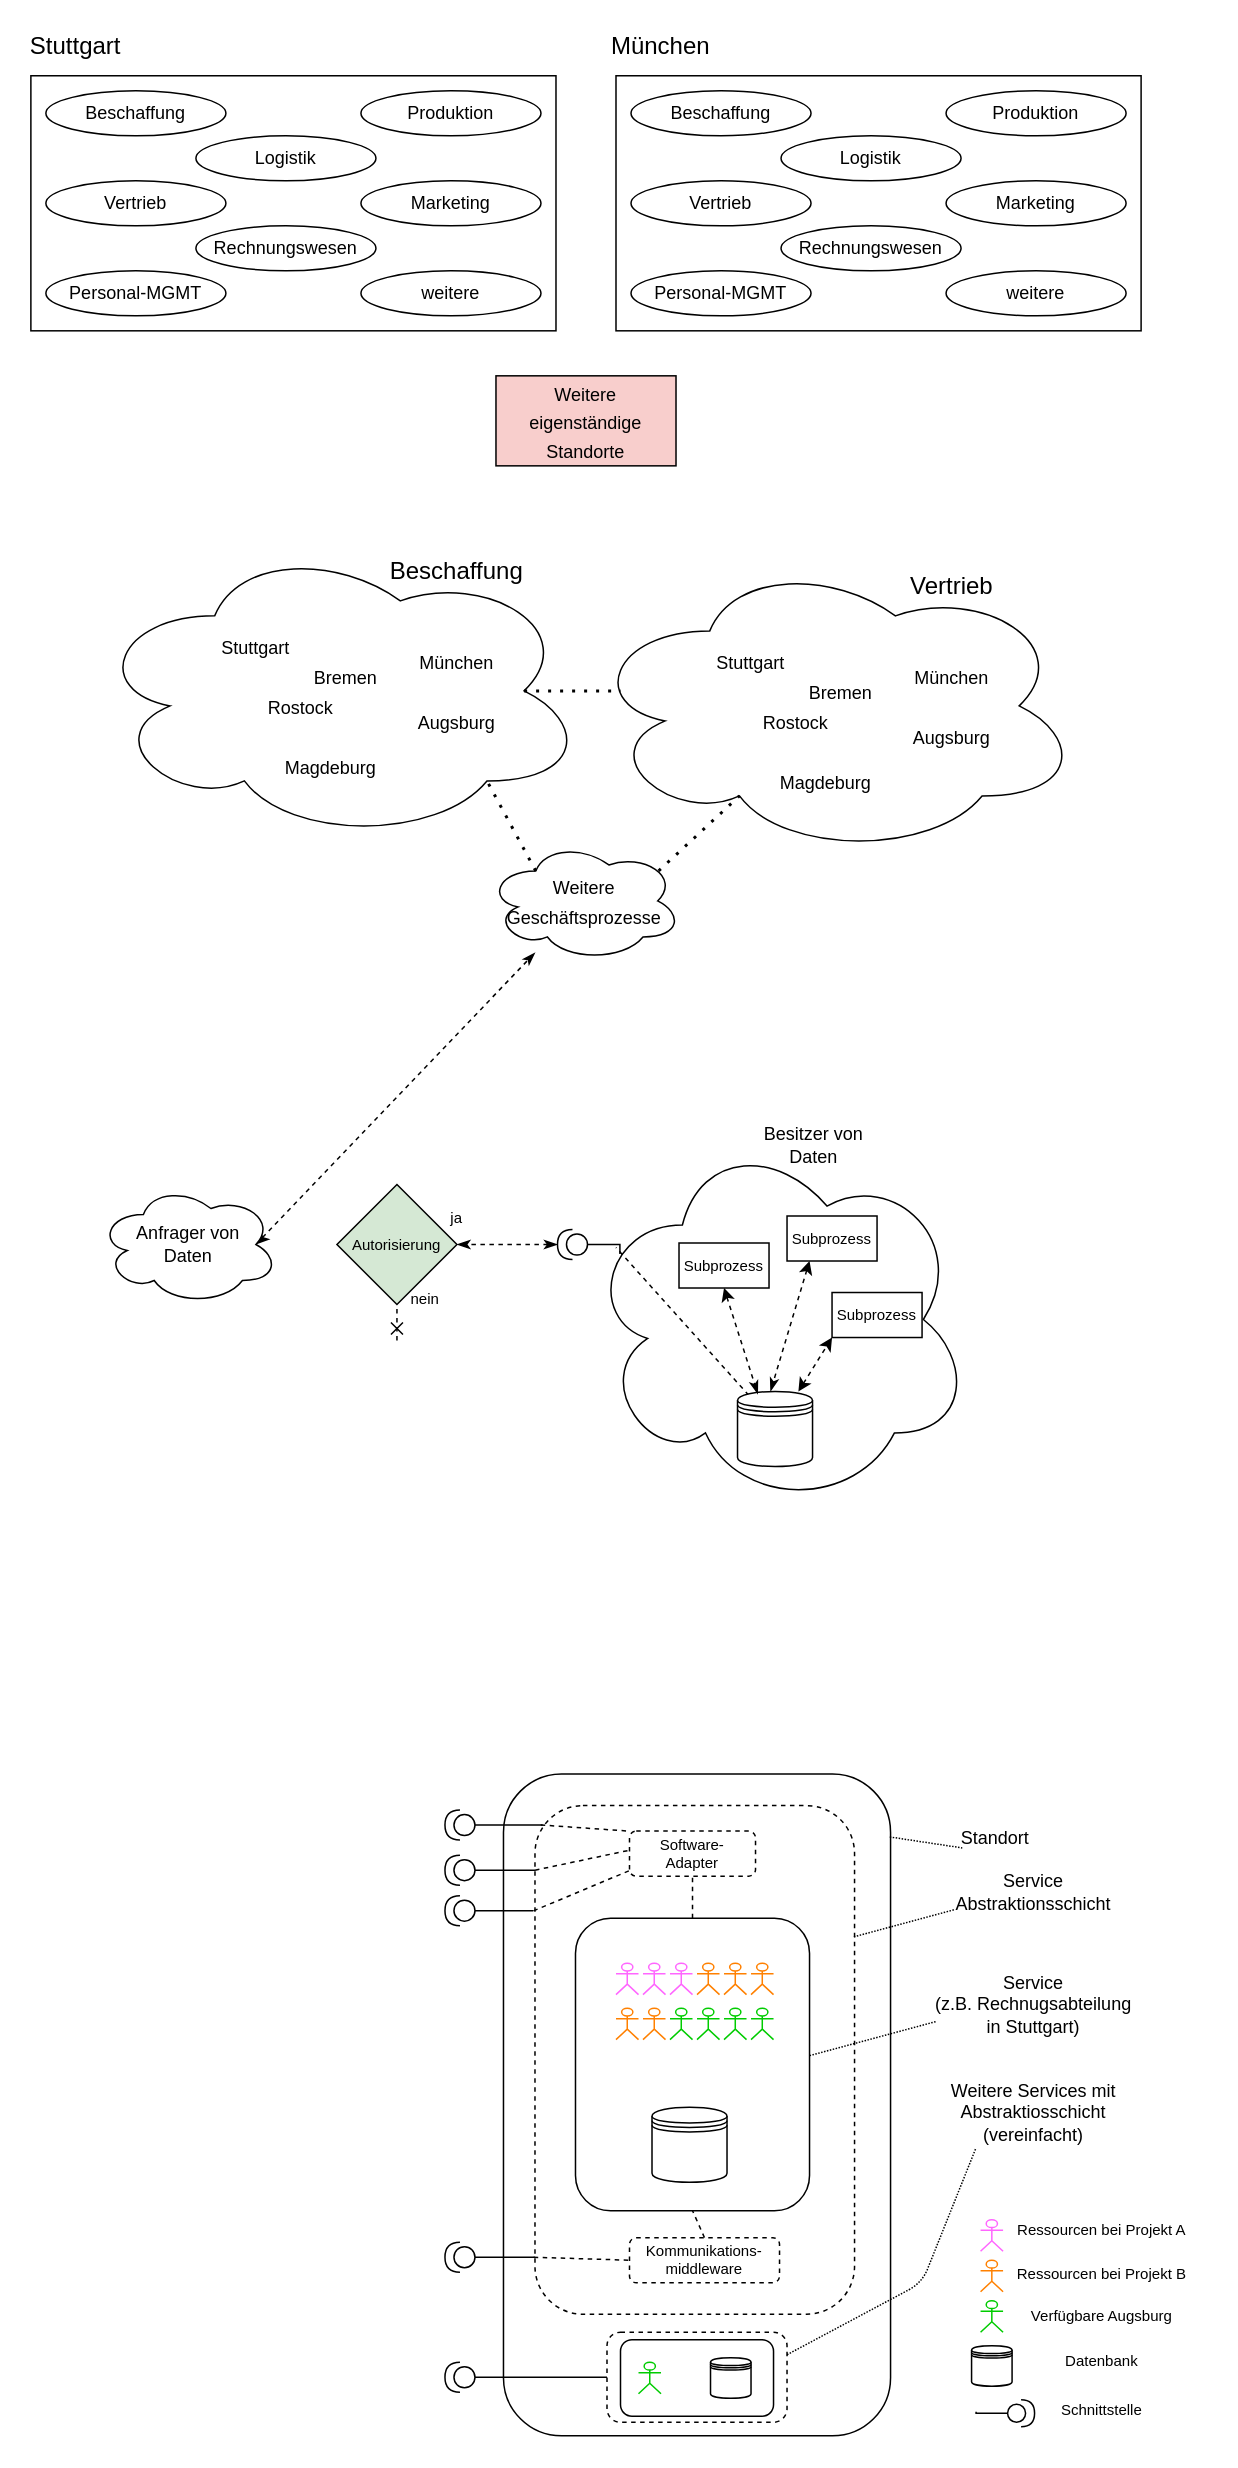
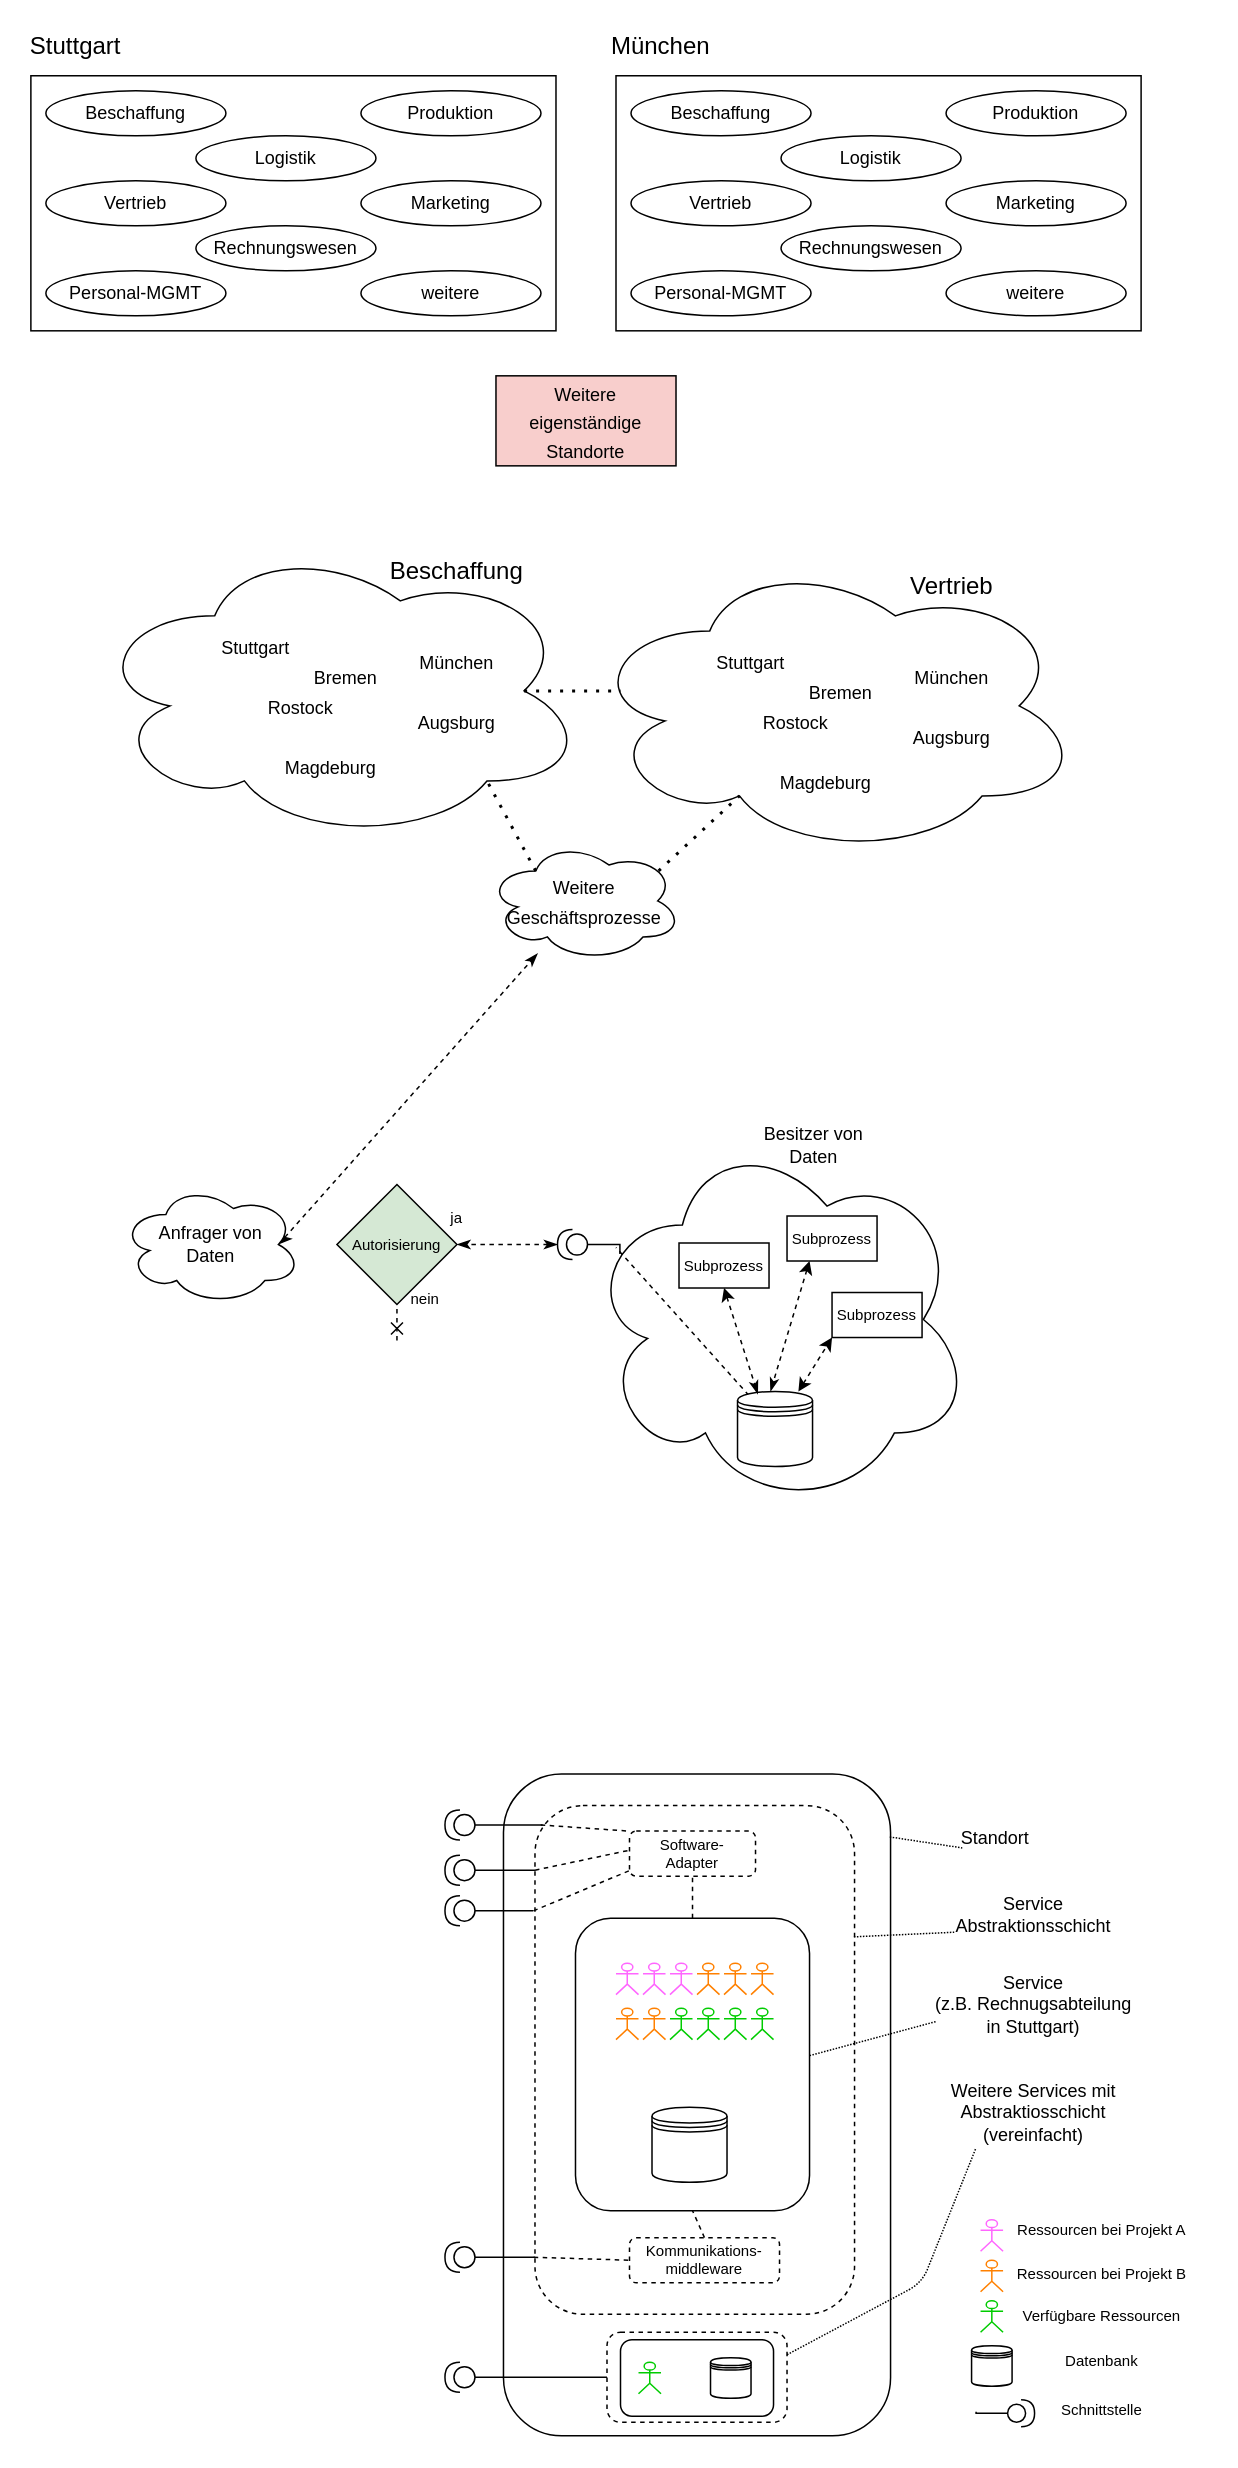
node "Anfrager von Daten": moved (188, 1244) -> (211, 1244)
node "Service Abstraktionsschicht": moved (1033, 1892) -> (1033, 1915)
node "Verfügbare Augsburg": label "Verfügbare Augsburg" -> "Verfügbare Ressourcen"
